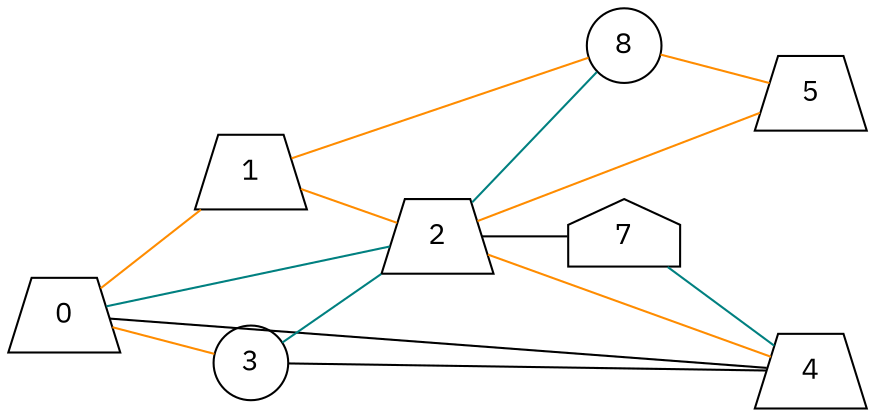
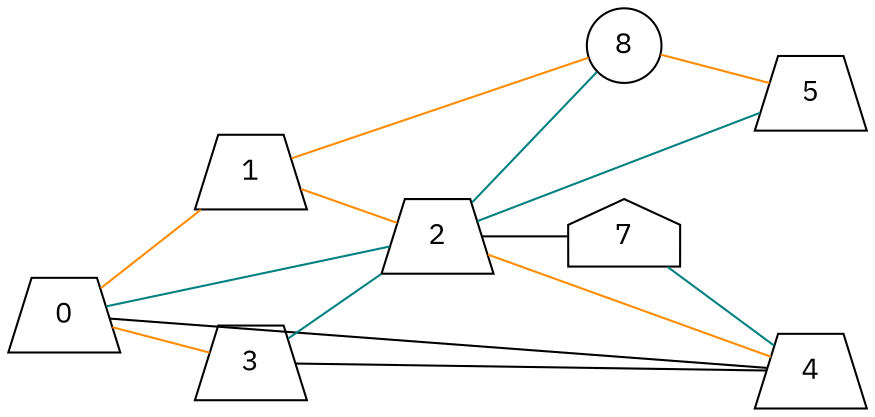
edge "5" -- "2": color darkorange -> teal
node "3": shape circle -> trapezium
